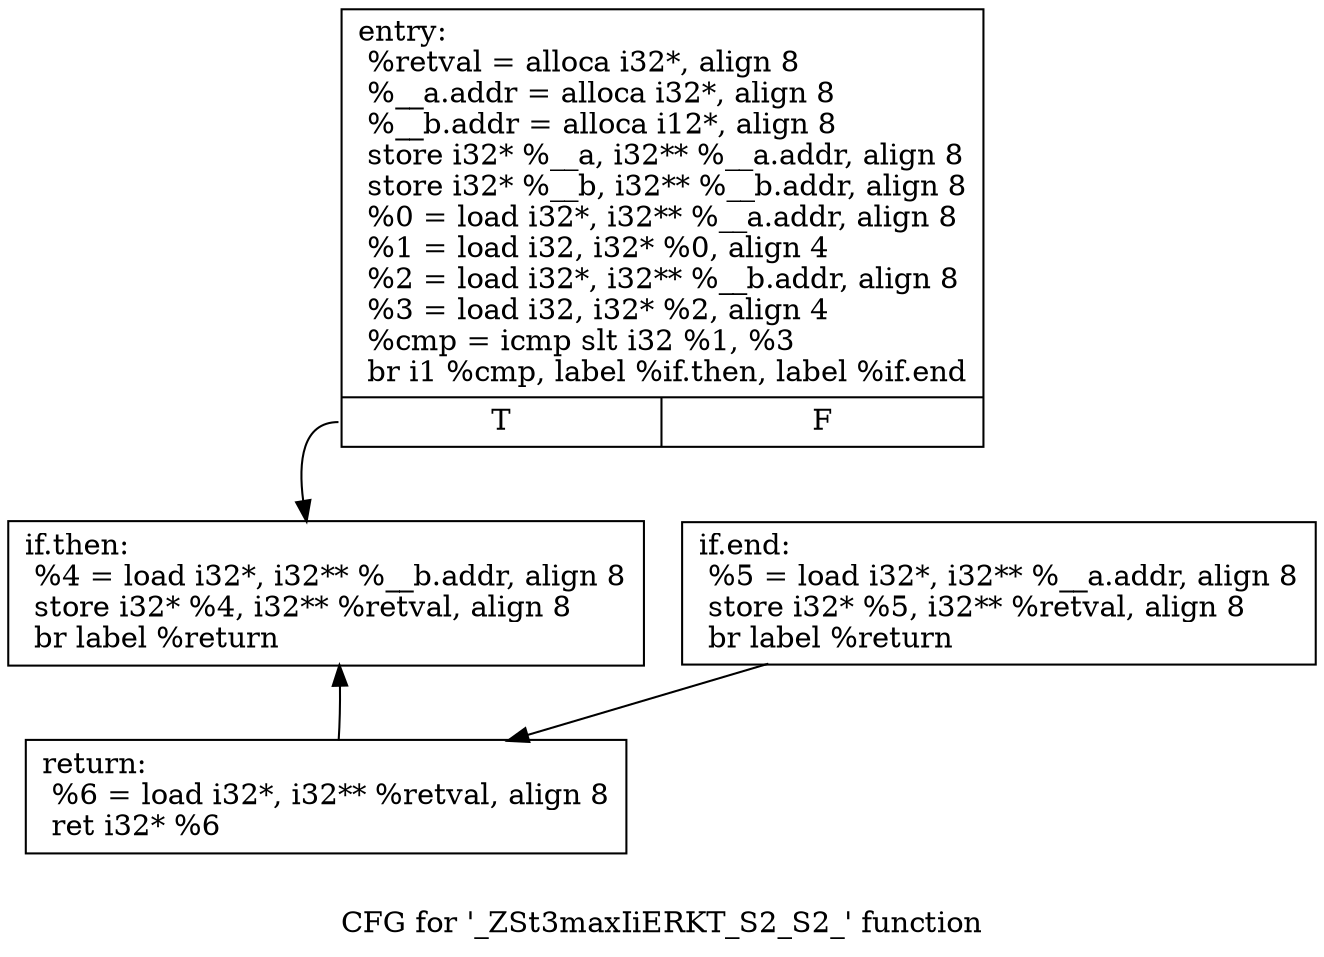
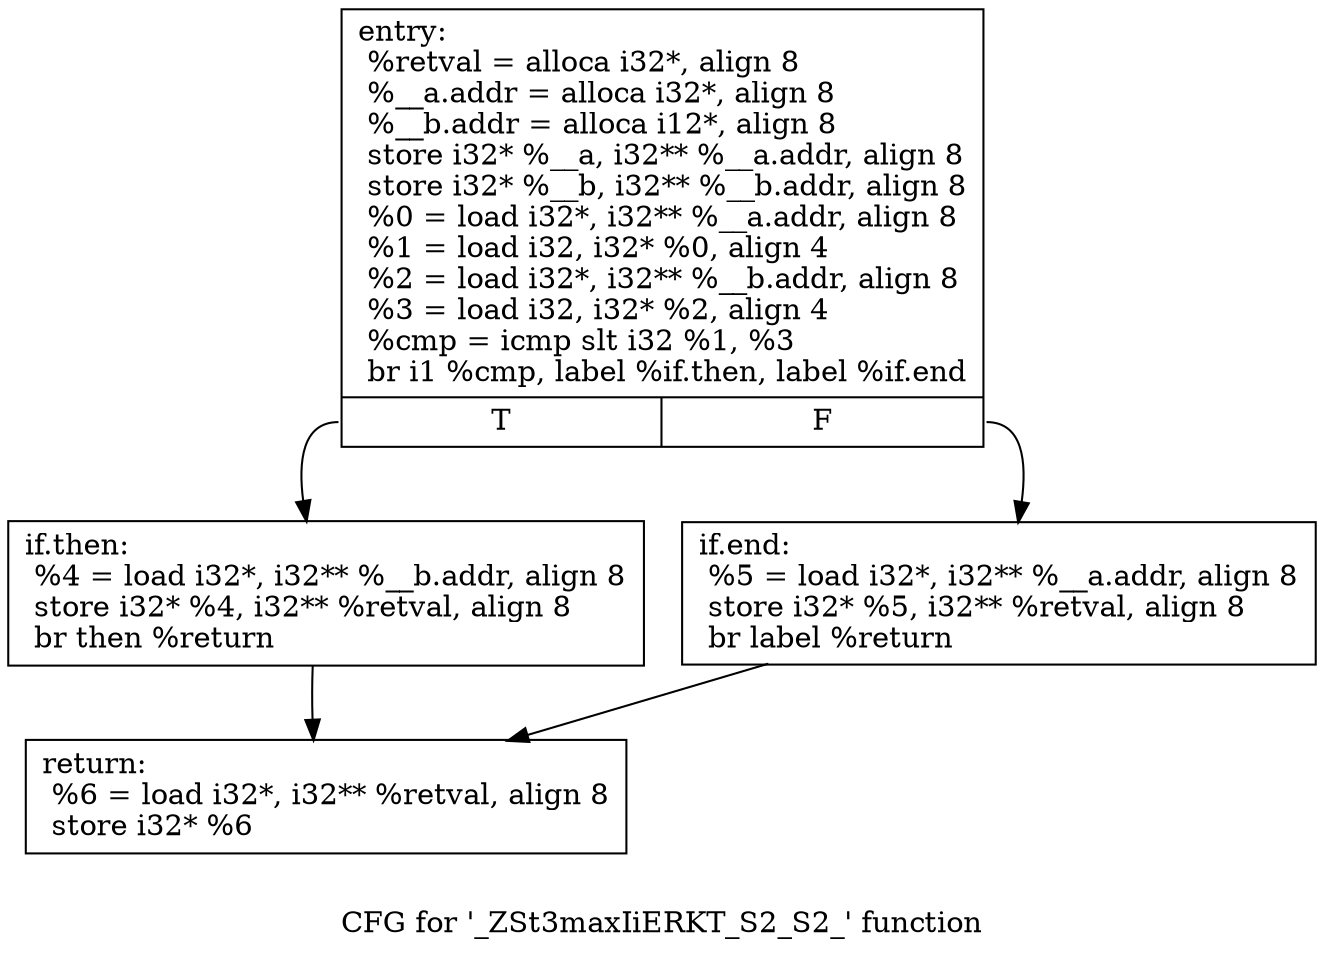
edge "entry:" -> "if.end:": added
node "if.then:": text "br label %return" -> "br then %return"
edge "return:" -> "if.then:": reversed
node "return:": text "ret i32* %6" -> "store i32* %6"
